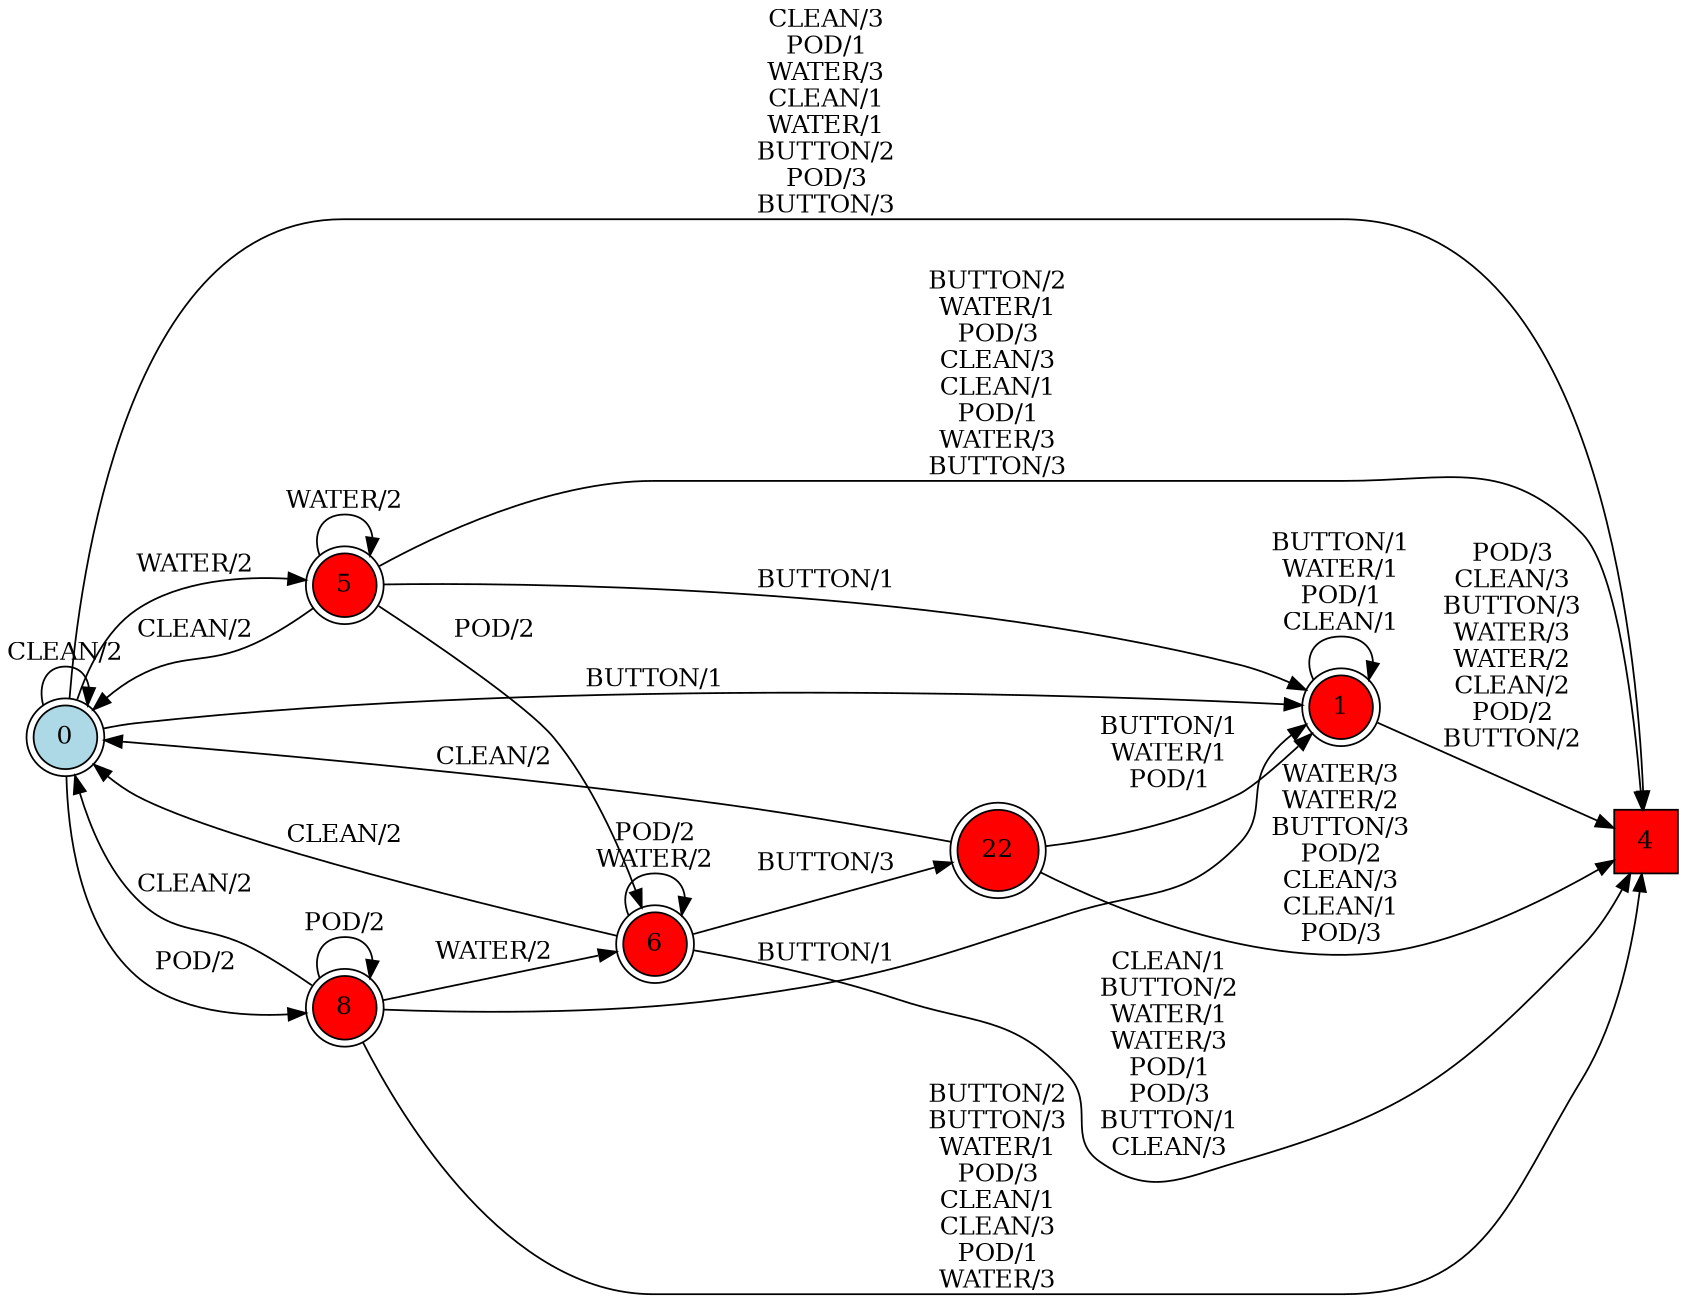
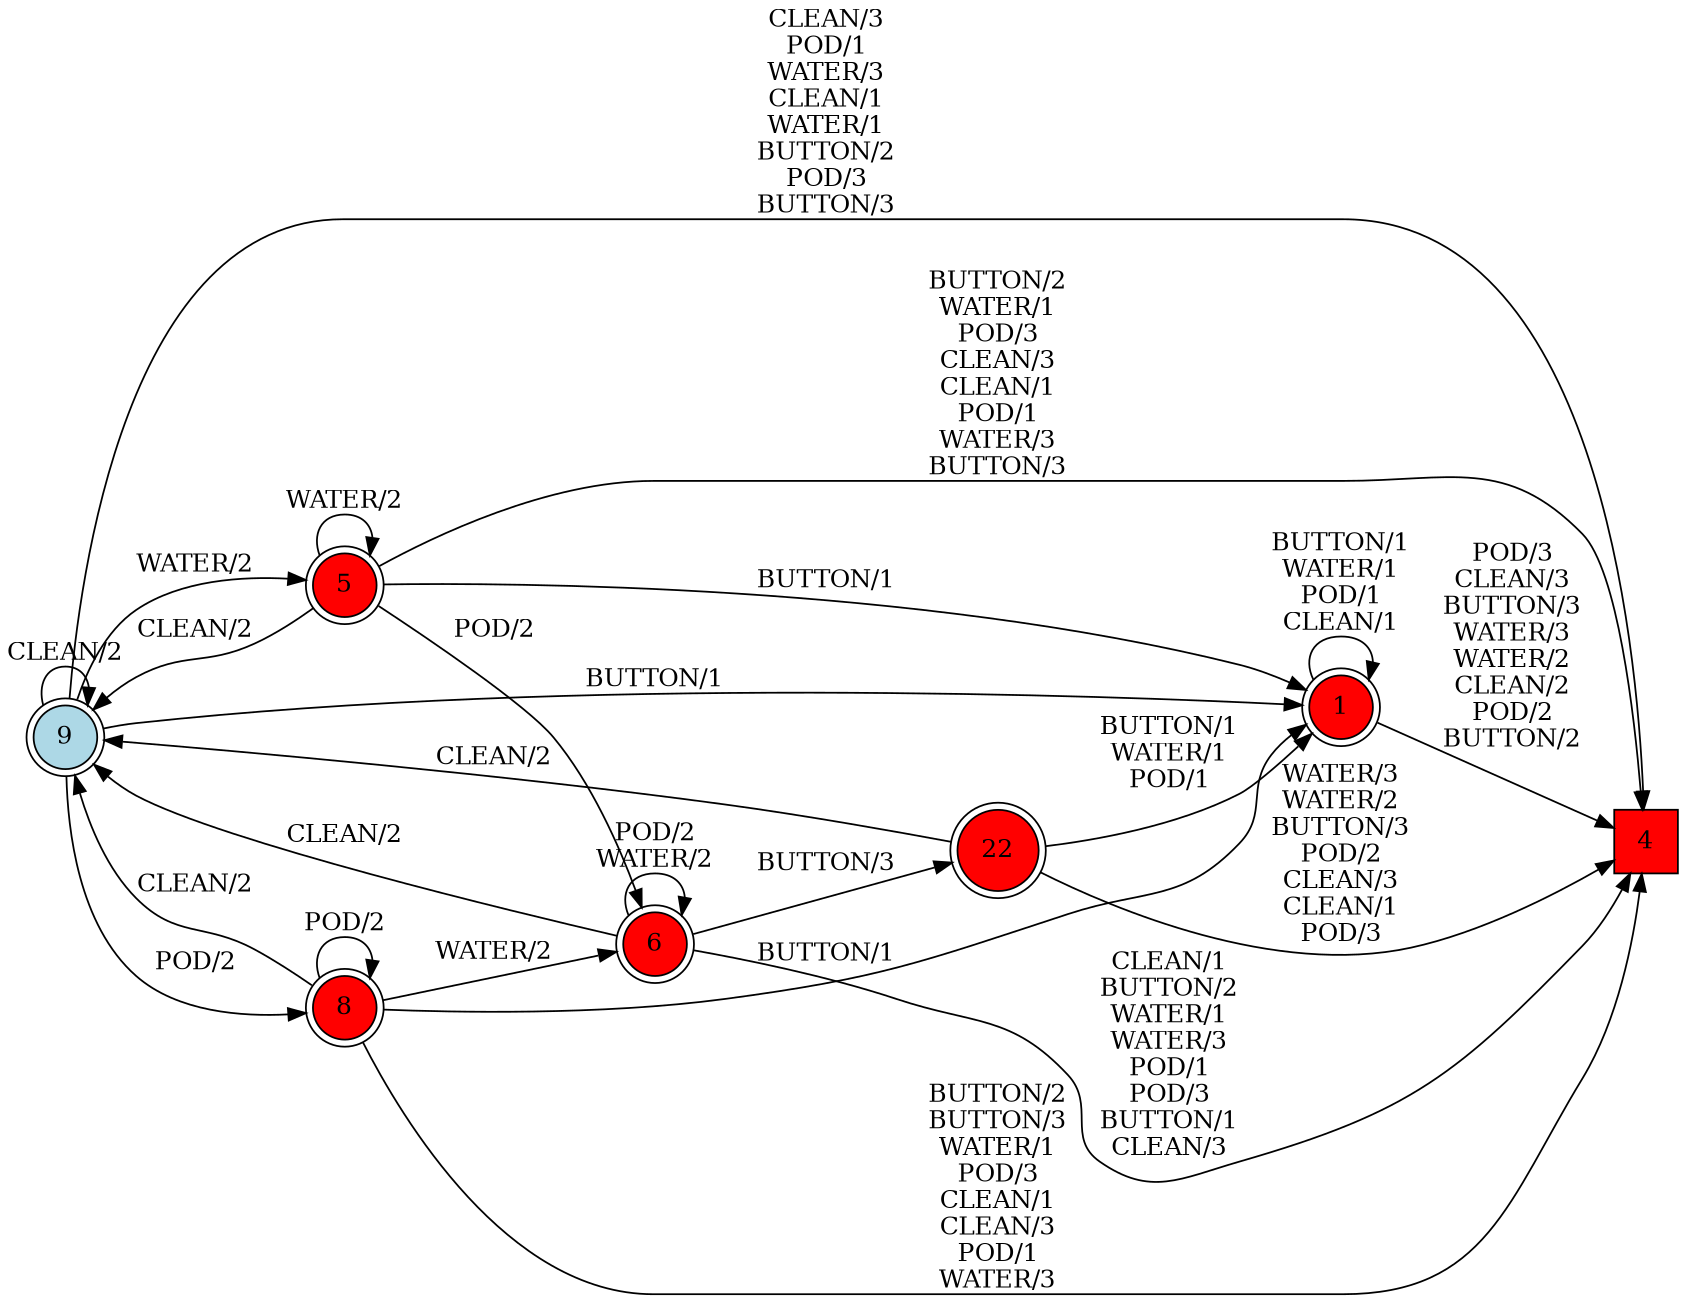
node "0": label "0" -> "9"
